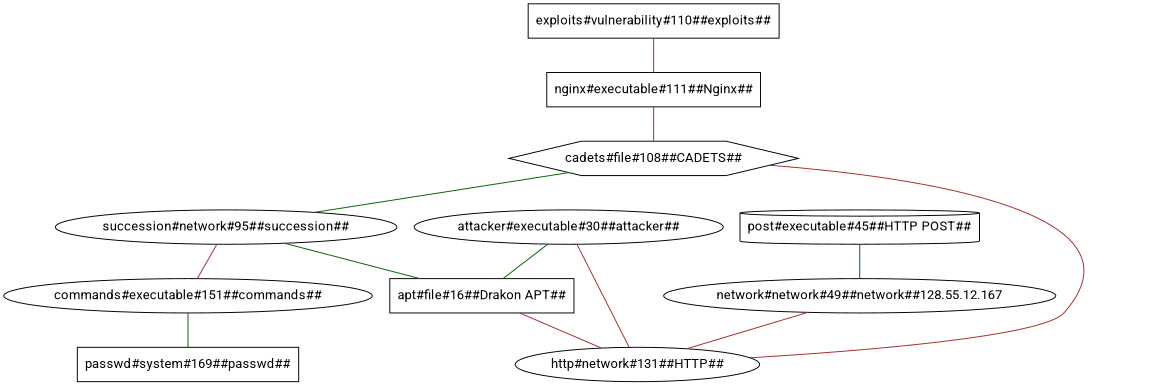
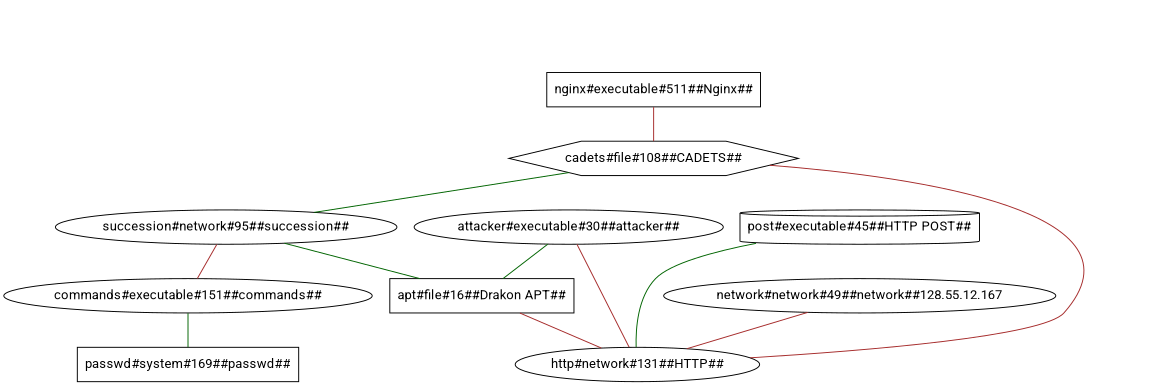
node "exploits#vulnerability#110##exploits##": removed
node "nginx#executable#111##Nginx##": label "nginx#executable#111##Nginx##" -> "nginx#executable#511##Nginx##"
edge "post#executable#45##HTTP POST##" -- "network#network#49##network##128.55.12.167": now "post#executable#45##HTTP POST##" -- "http#network#131##HTTP##"
